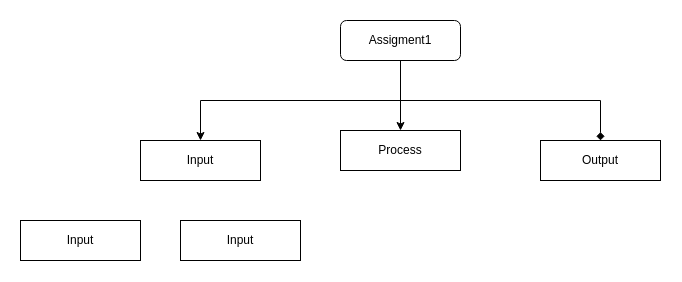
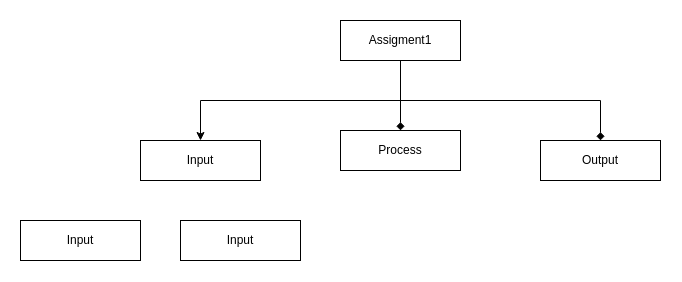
node "Assigment1": shape rounded rectangle -> rectangle
edge "Assigment1" -> "Process": arrowhead classic -> diamond
